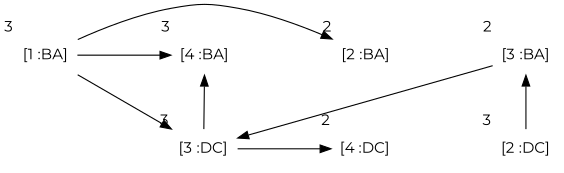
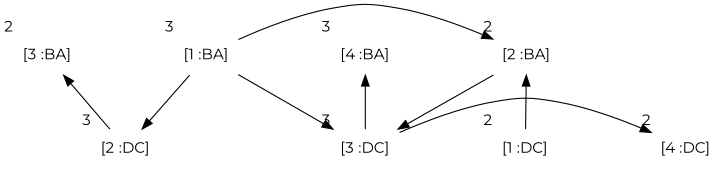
edge "[1 :BA] 3" -> "[4 :BA] 3": now "[1 :BA] 3" -> "[2 :DC] 3"
edge "[3 :BA] 2" -> "[3 :DC] 3": now "[2 :BA] 2" -> "[3 :DC] 3"
node "[1 :DC] 2": added
